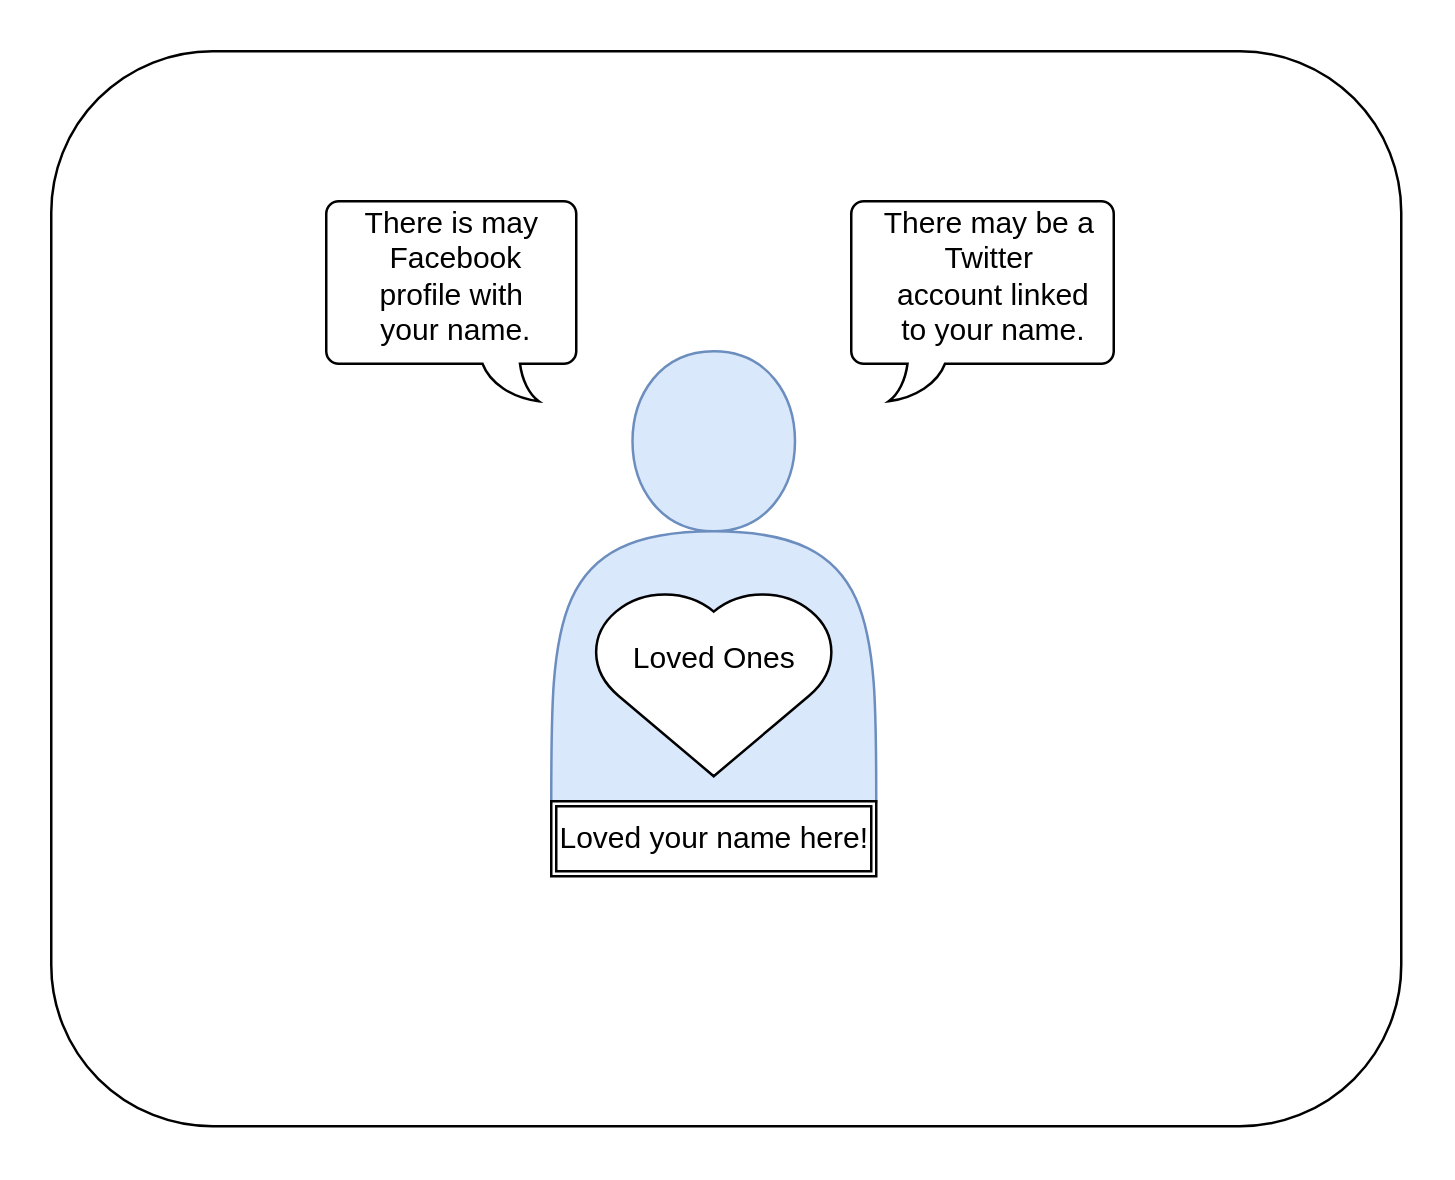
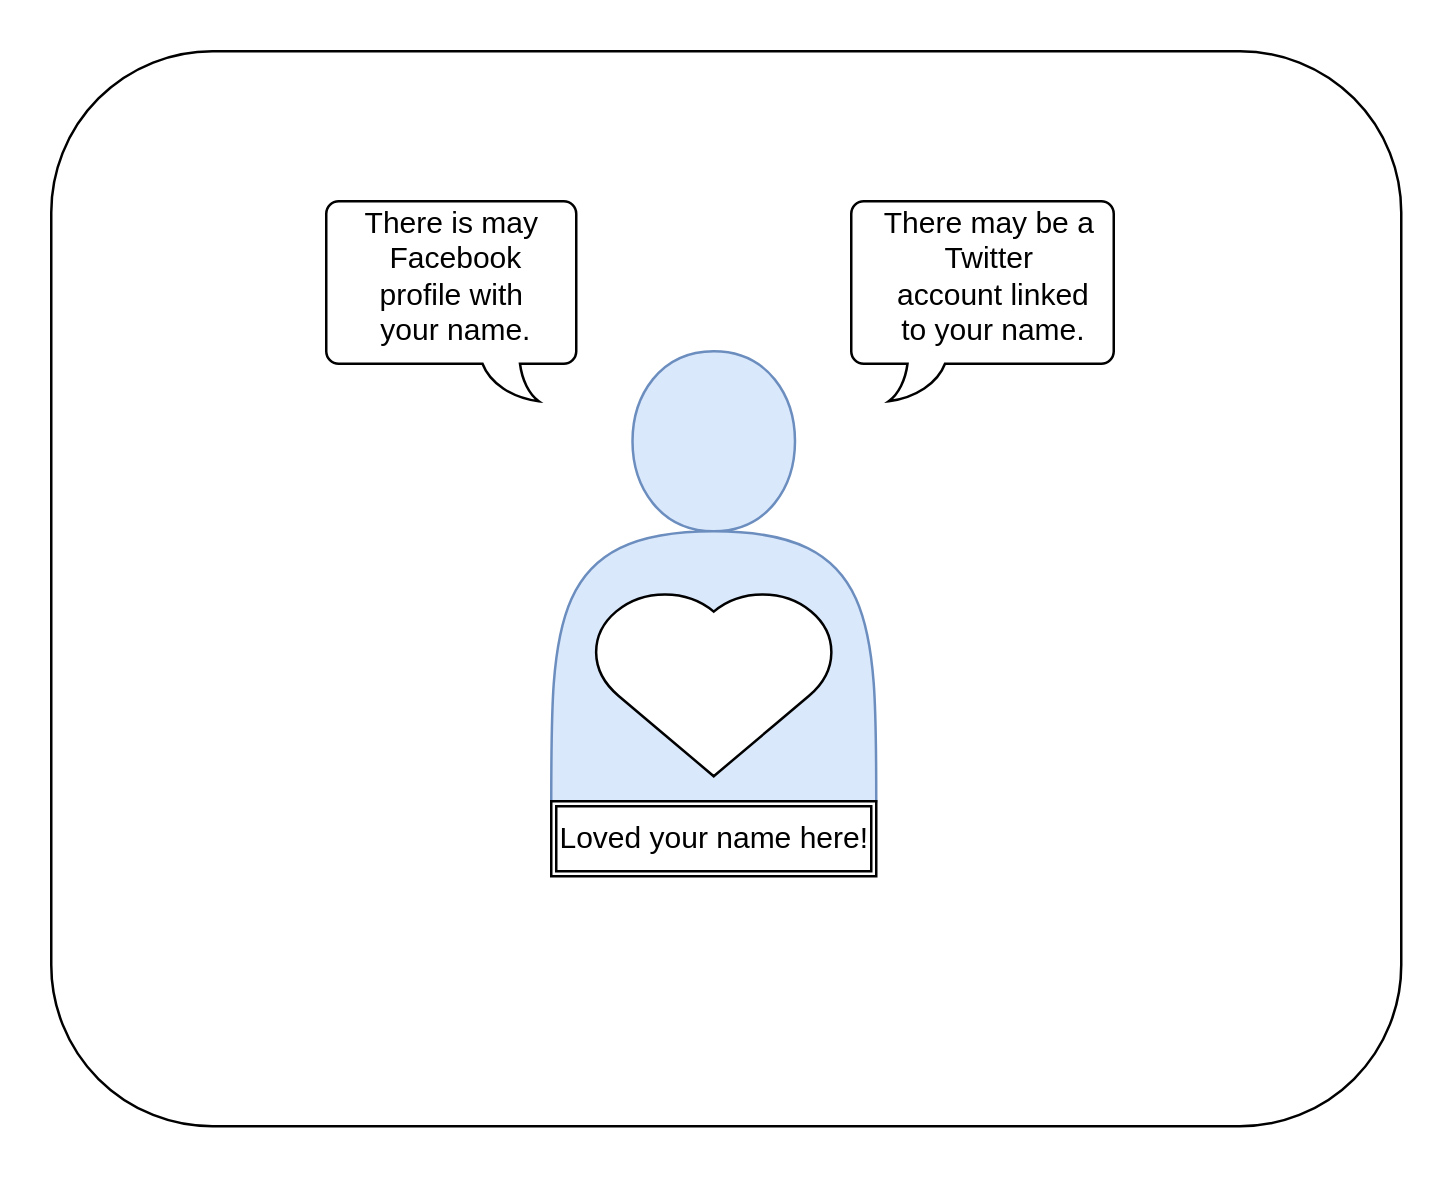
node "Loved Ones": removed
